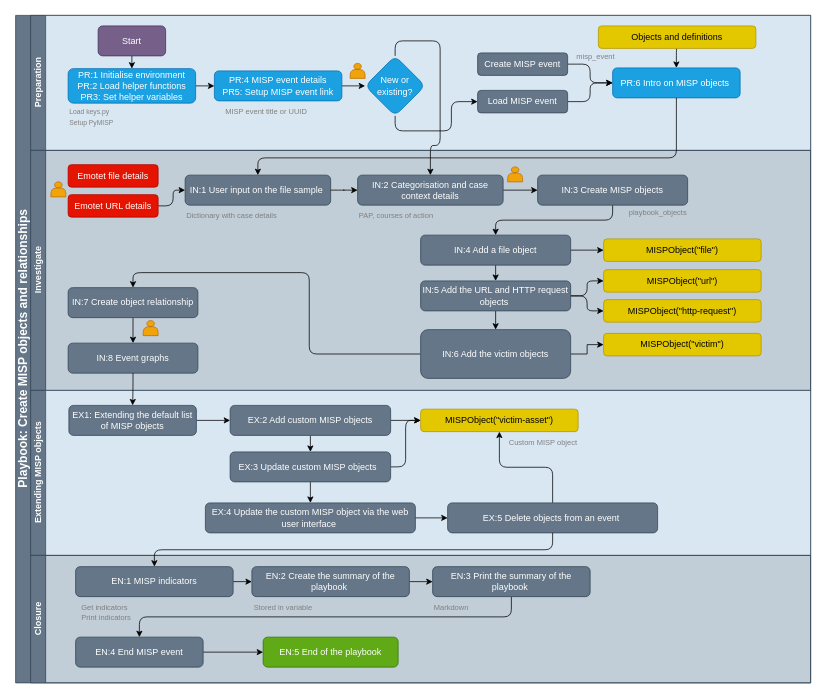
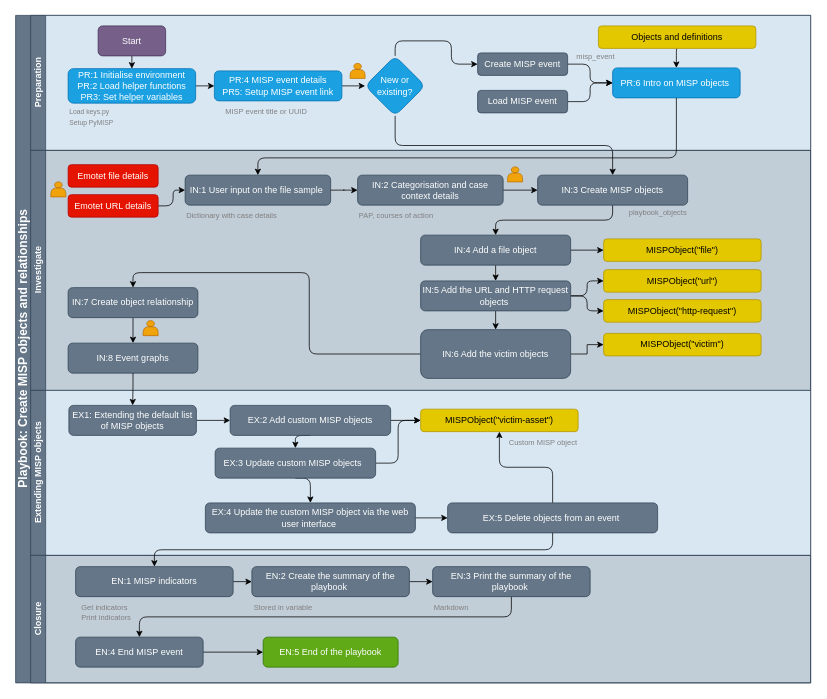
edge "New or existing?" -> "IN:2 Categorisation and case context details": now "New or existing?" -> "Create MISP event"
edge "New or existing?" -> "Load MISP event": now "New or existing?" -> "IN:3 Create MISP objects"
node "EX:3 Update custom MISP objects": moved (310, 467) -> (295, 463)
